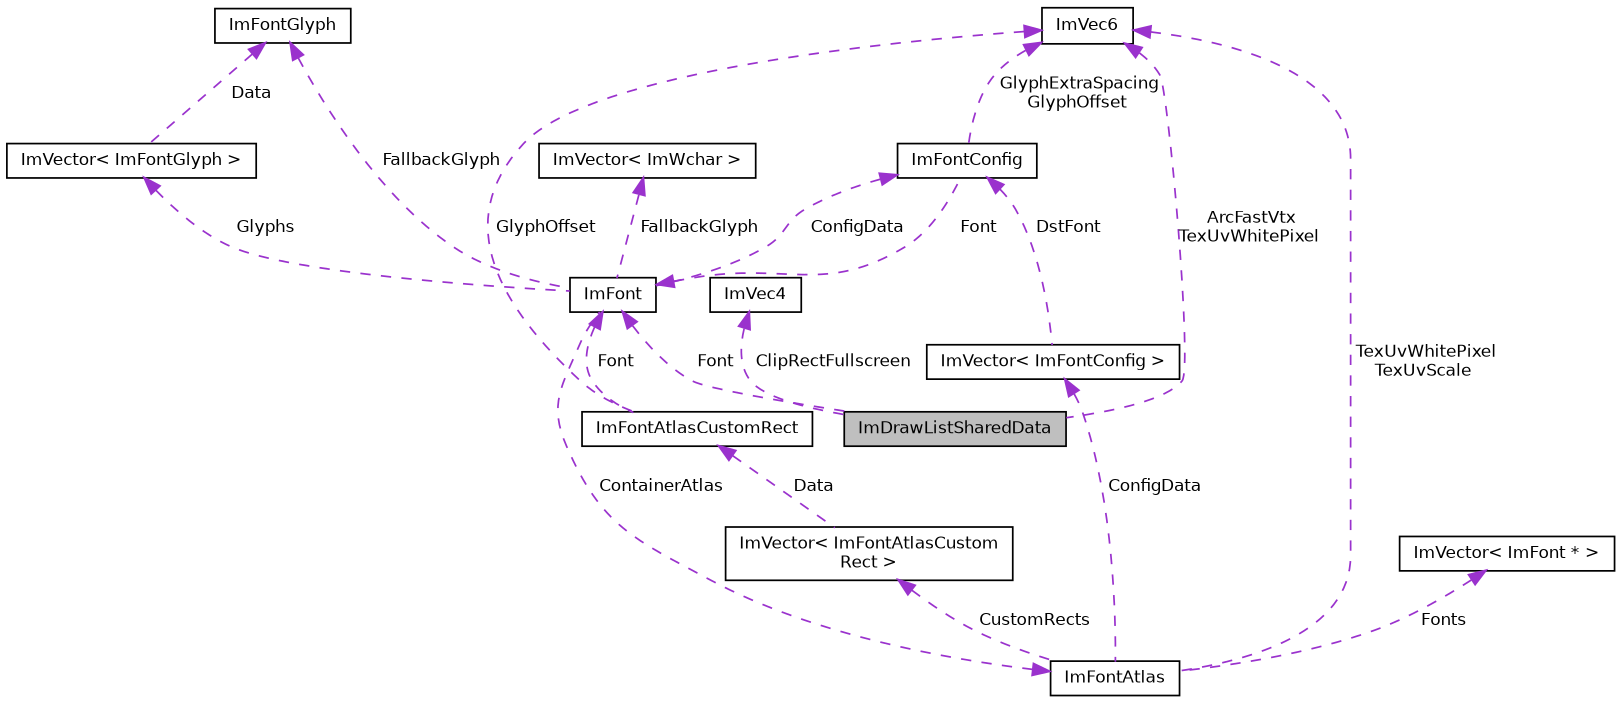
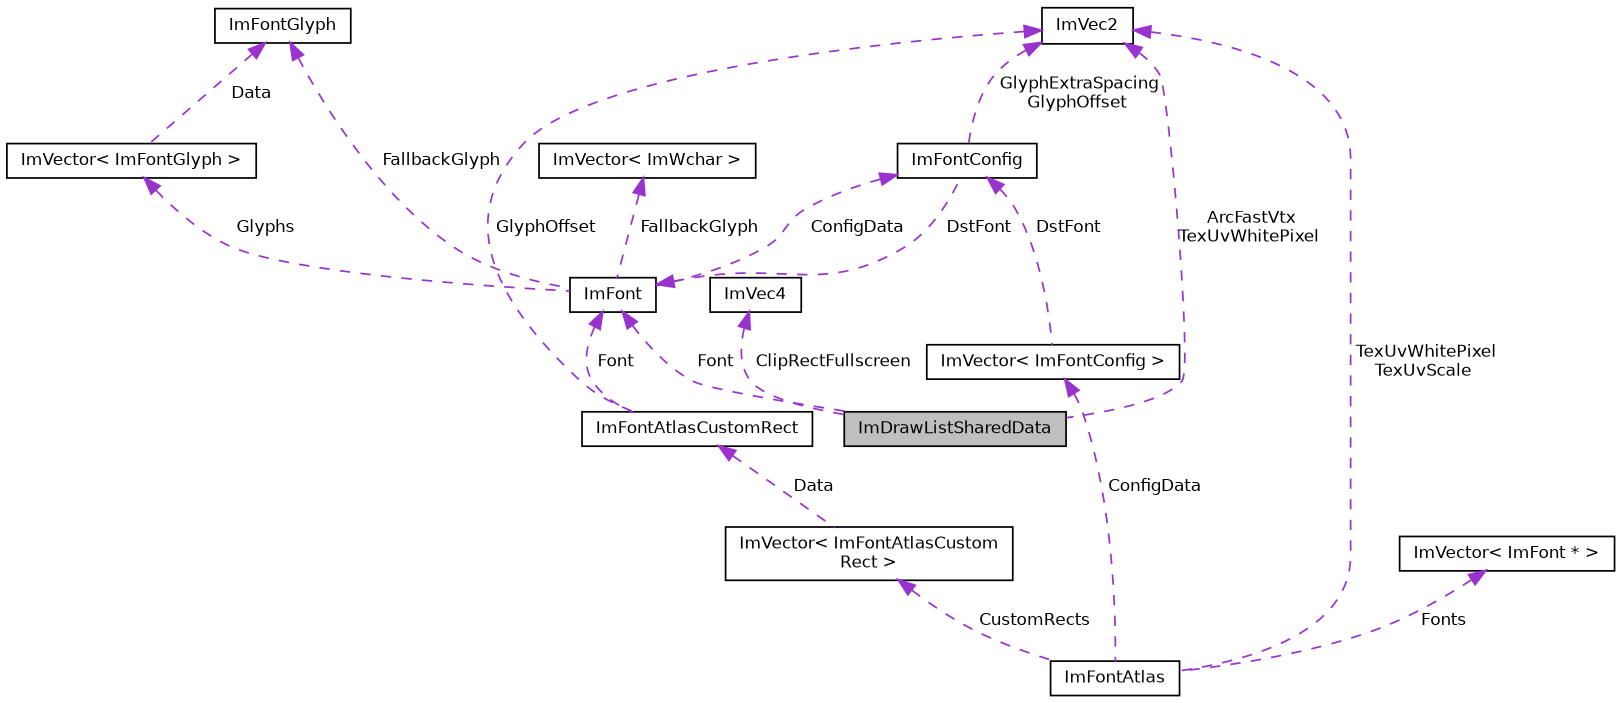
node "ImVec6": label "ImVec6" -> "ImVec2"
edge "ImFontConfig" -> "ImFont": label " Font" -> " DstFont"
edge "ImFont" -> "ImFontAtlas": removed, label "ContainerAtlas"
